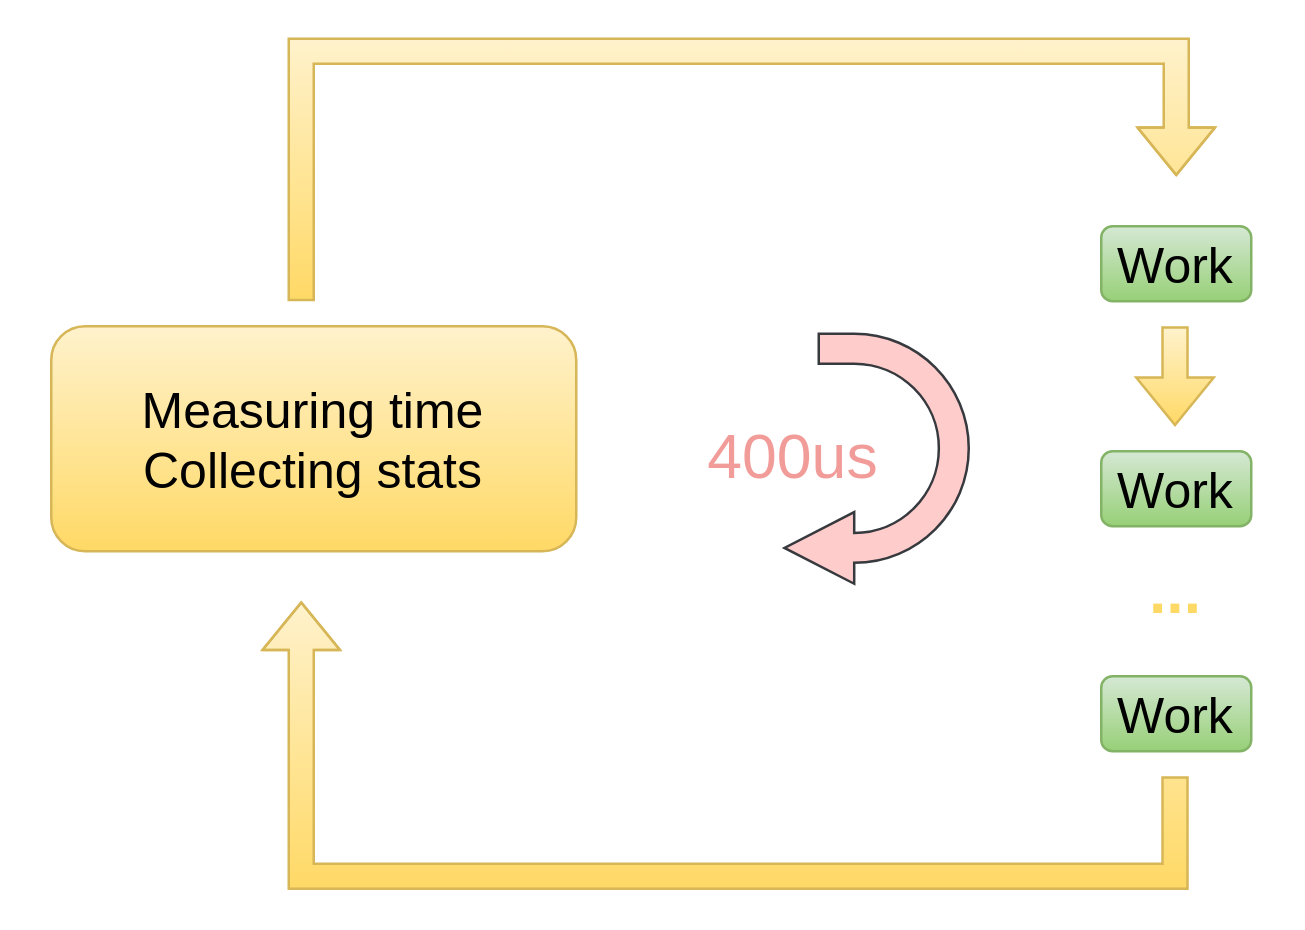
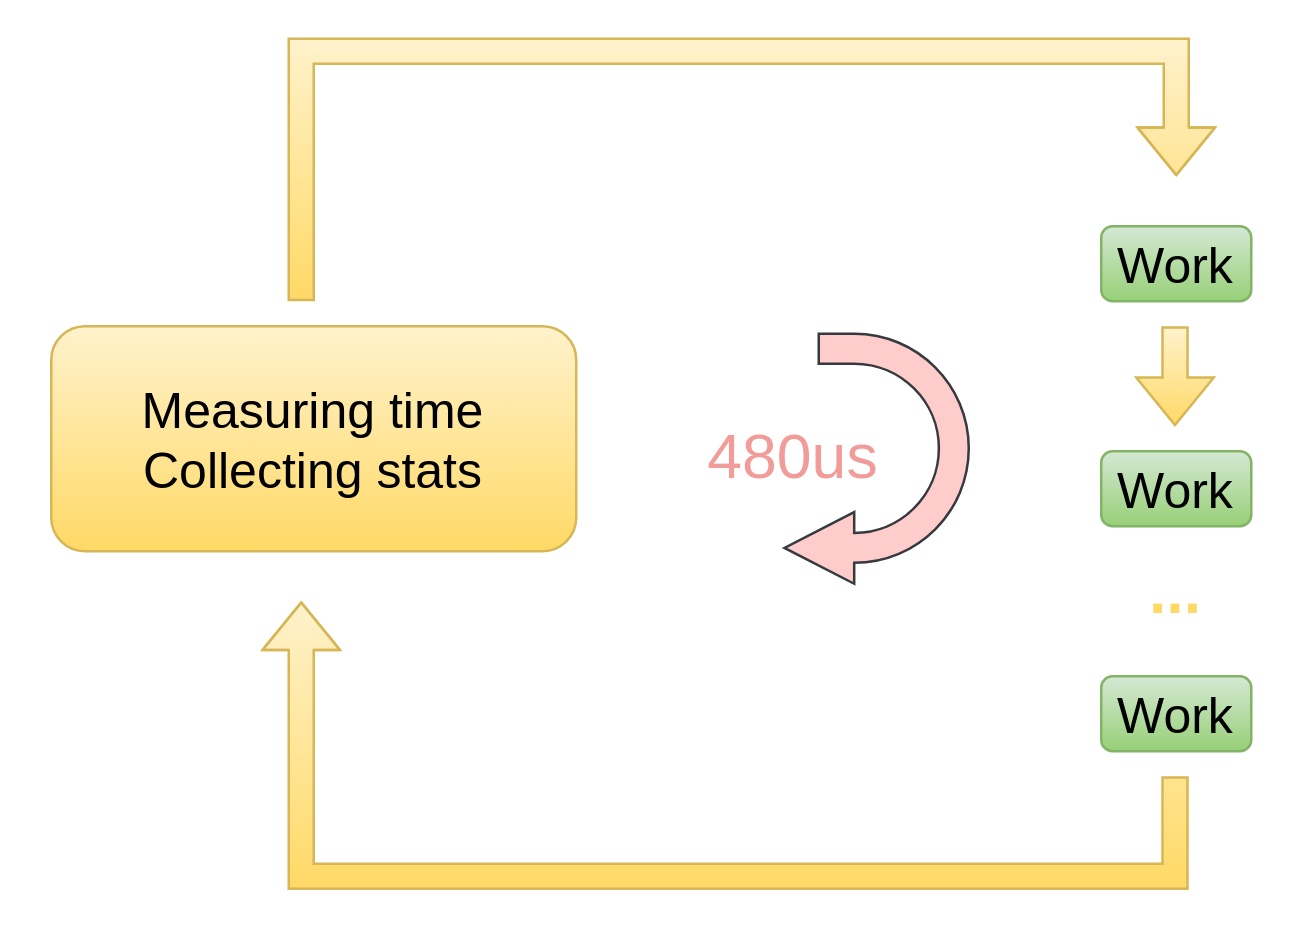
node "400us": label "400us" -> "480us"
